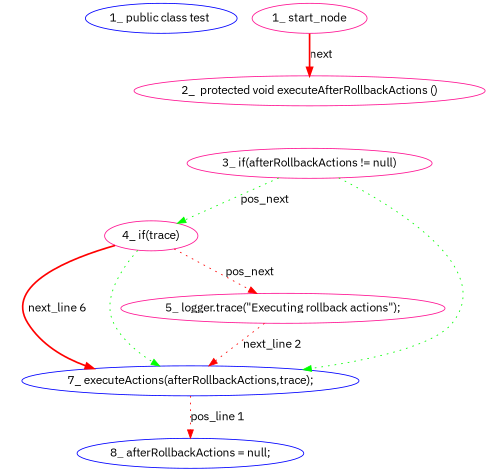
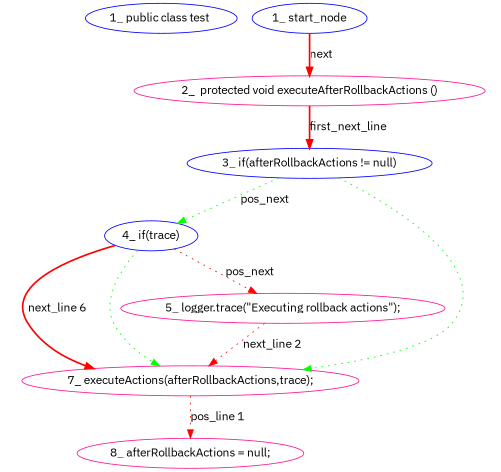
node "1_ start_node": color deeppink -> blue
edge "2_  protected void executeAfterRollbackActions ()" -> "3_ if(afterRollbackActions != null)": added, label "first_next_line"
node "3_ if(afterRollbackActions != null)": color deeppink -> blue
node "4_ if(trace)": color deeppink -> blue
node "7_ executeActions(afterRollbackActions,trace);": color blue -> deeppink
node "8_ afterRollbackActions = null;": color blue -> deeppink
